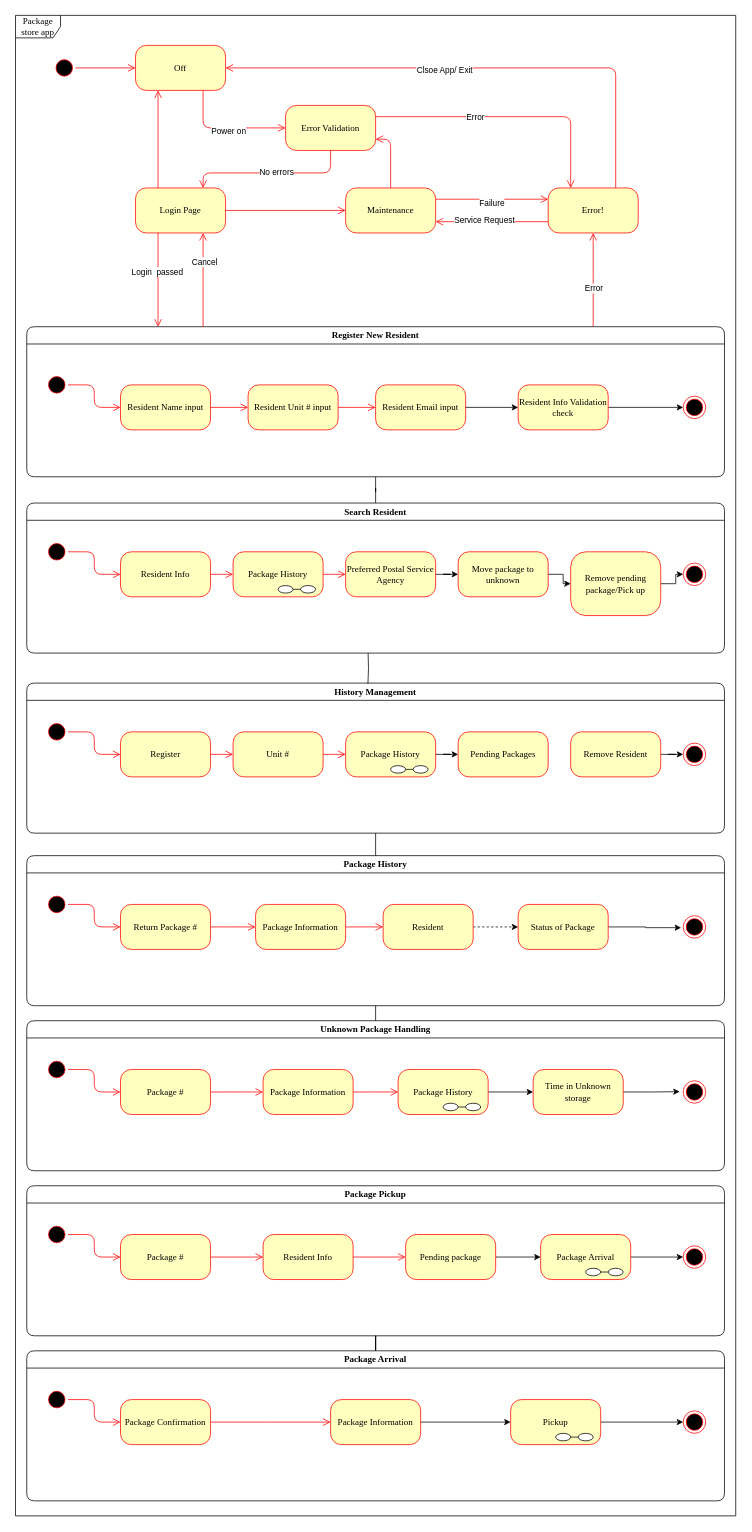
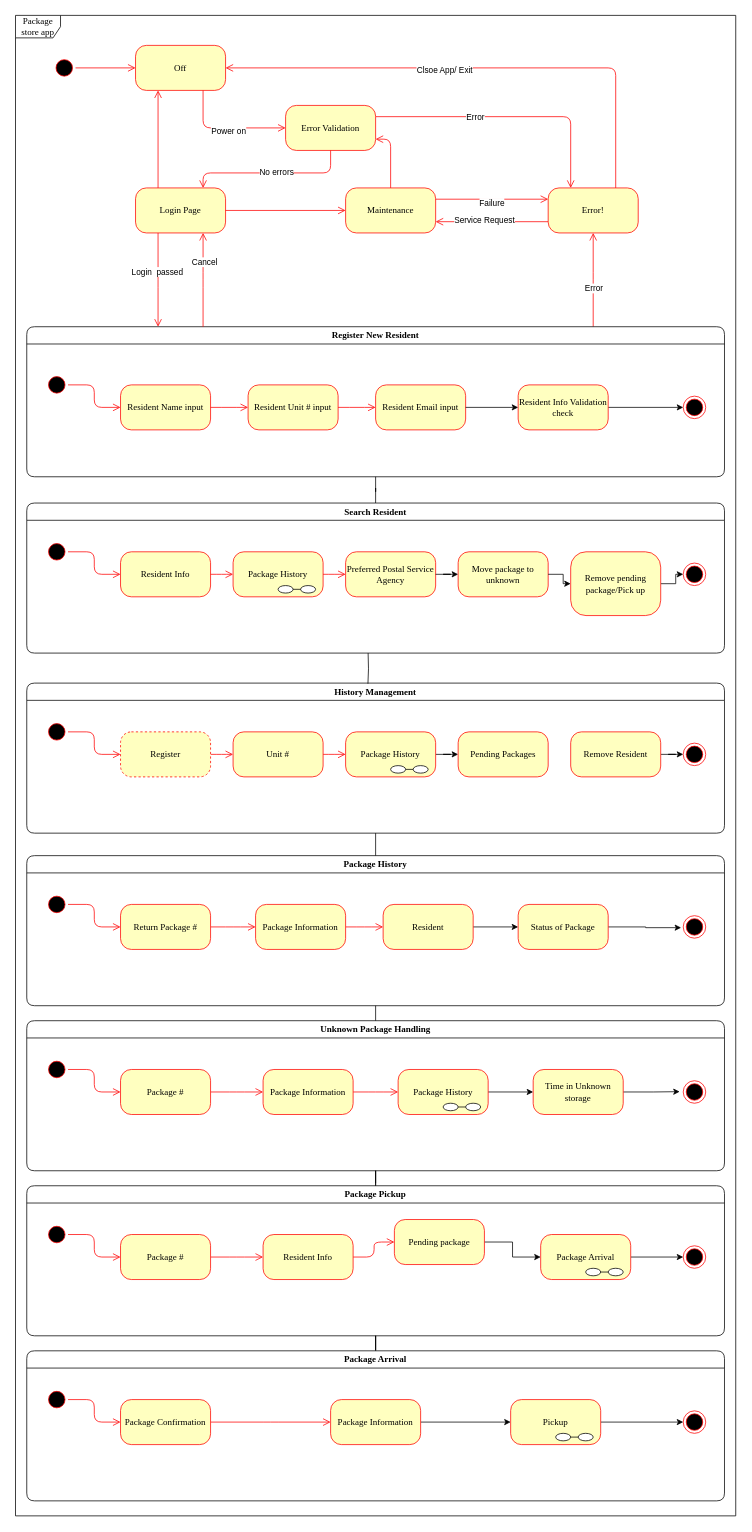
node "Register": style solid -> dashed
edge "Resident" -> "Status of Package": style dashed -> solid
edge "Unknown Package Handling" -- "Package Pickup": added
node "Pending package": moved (450, 1257) -> (439, 1242)
